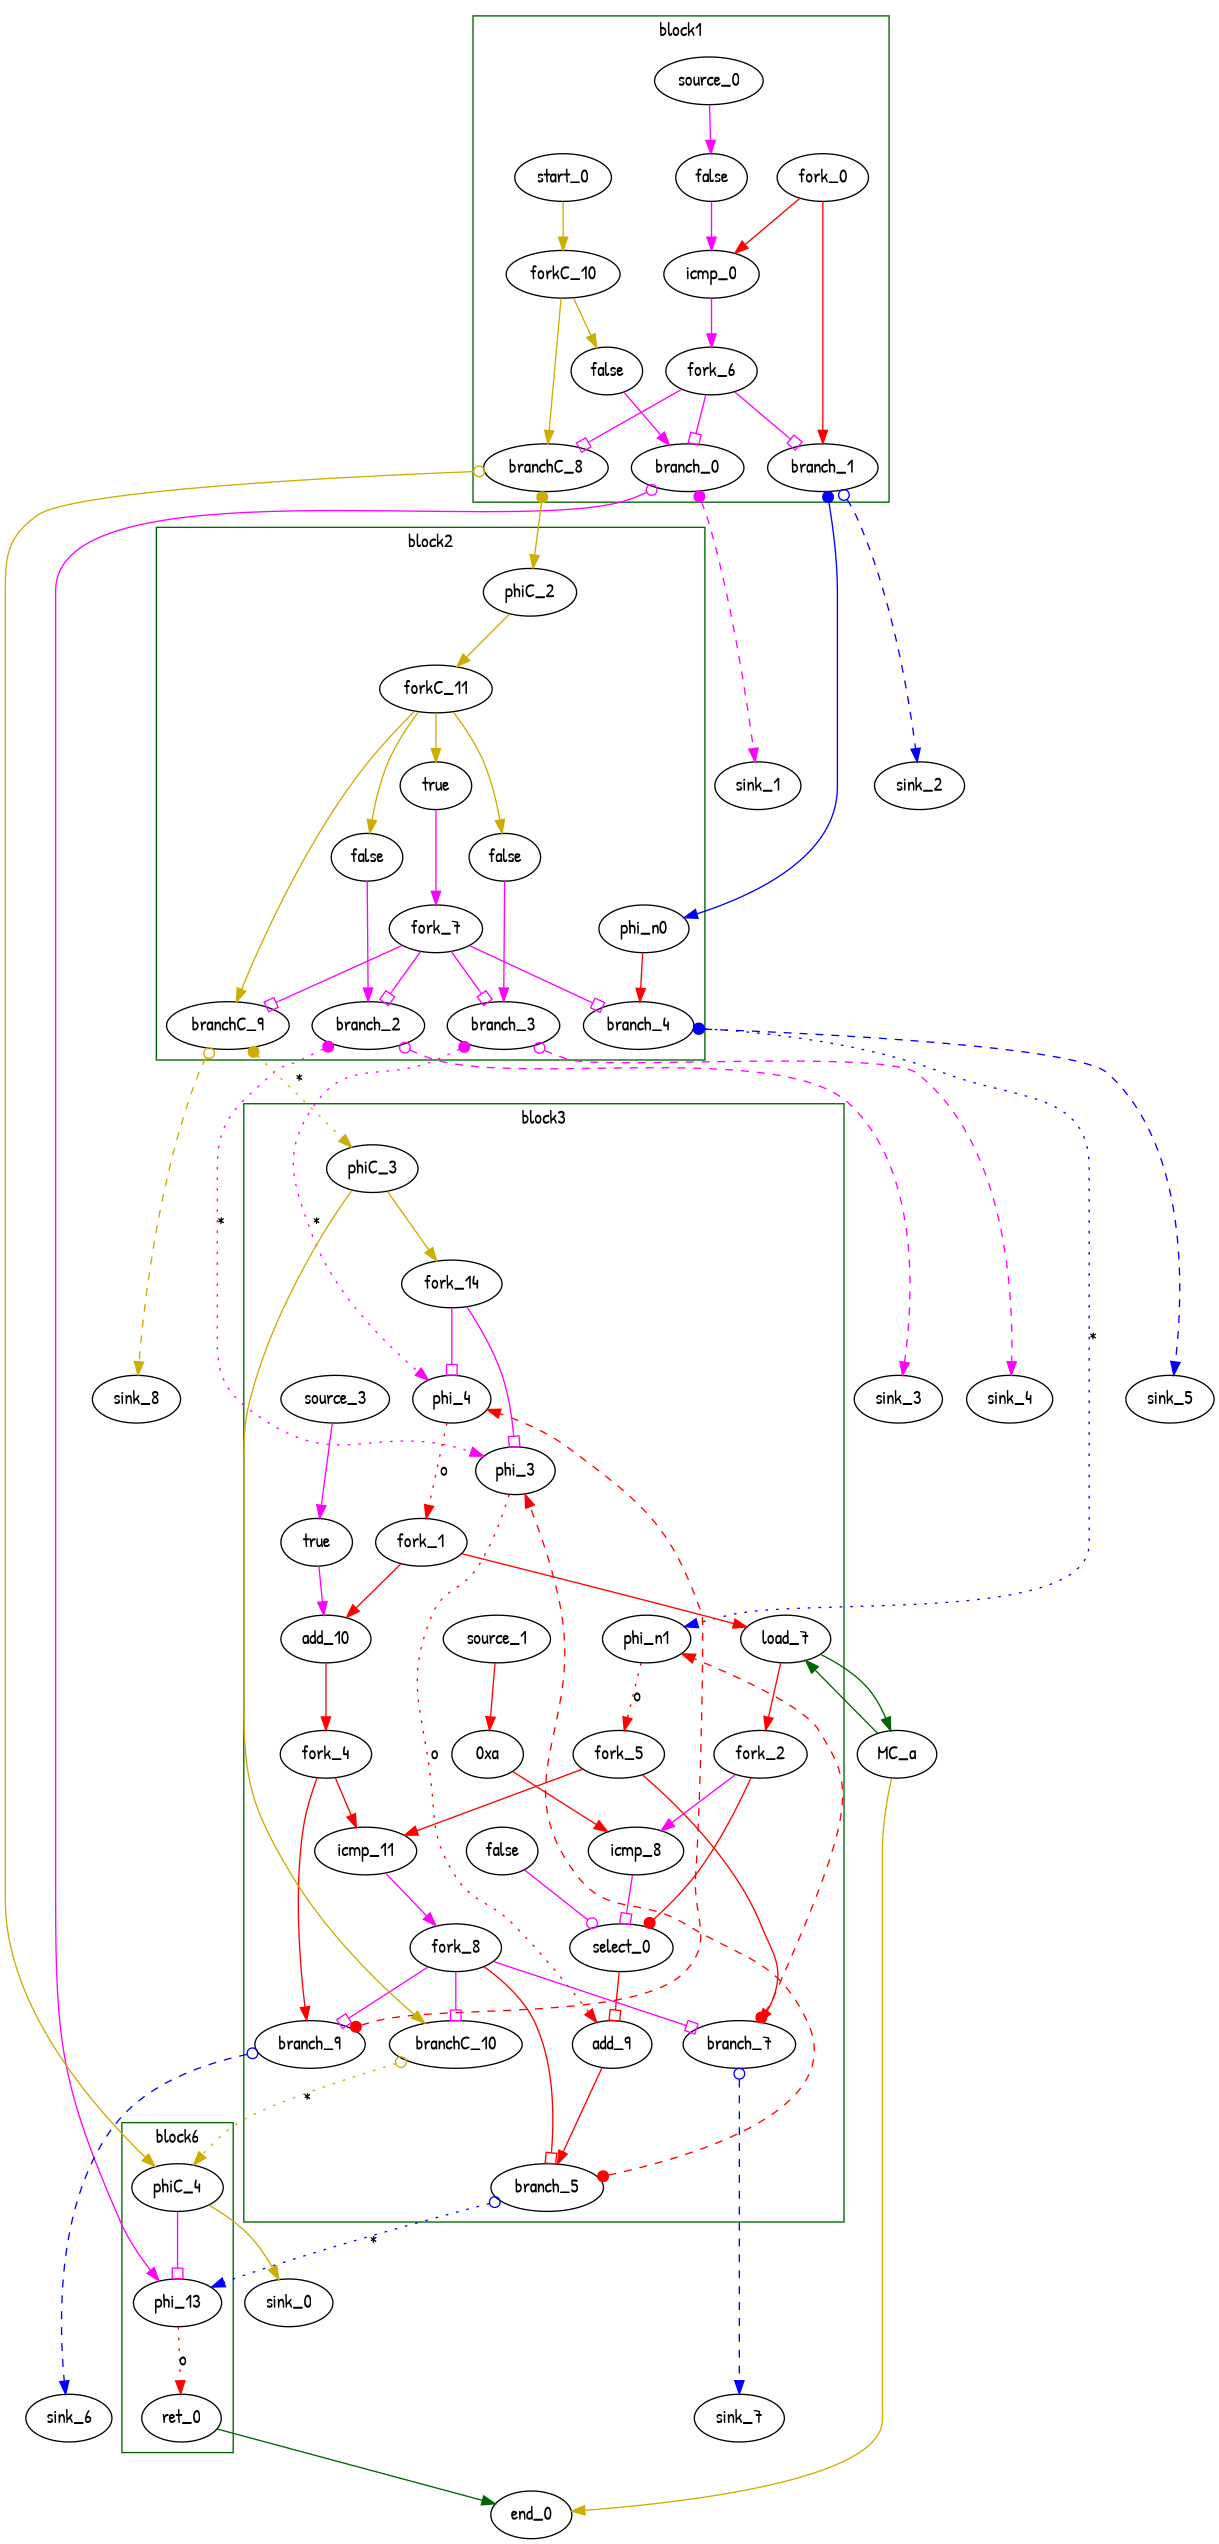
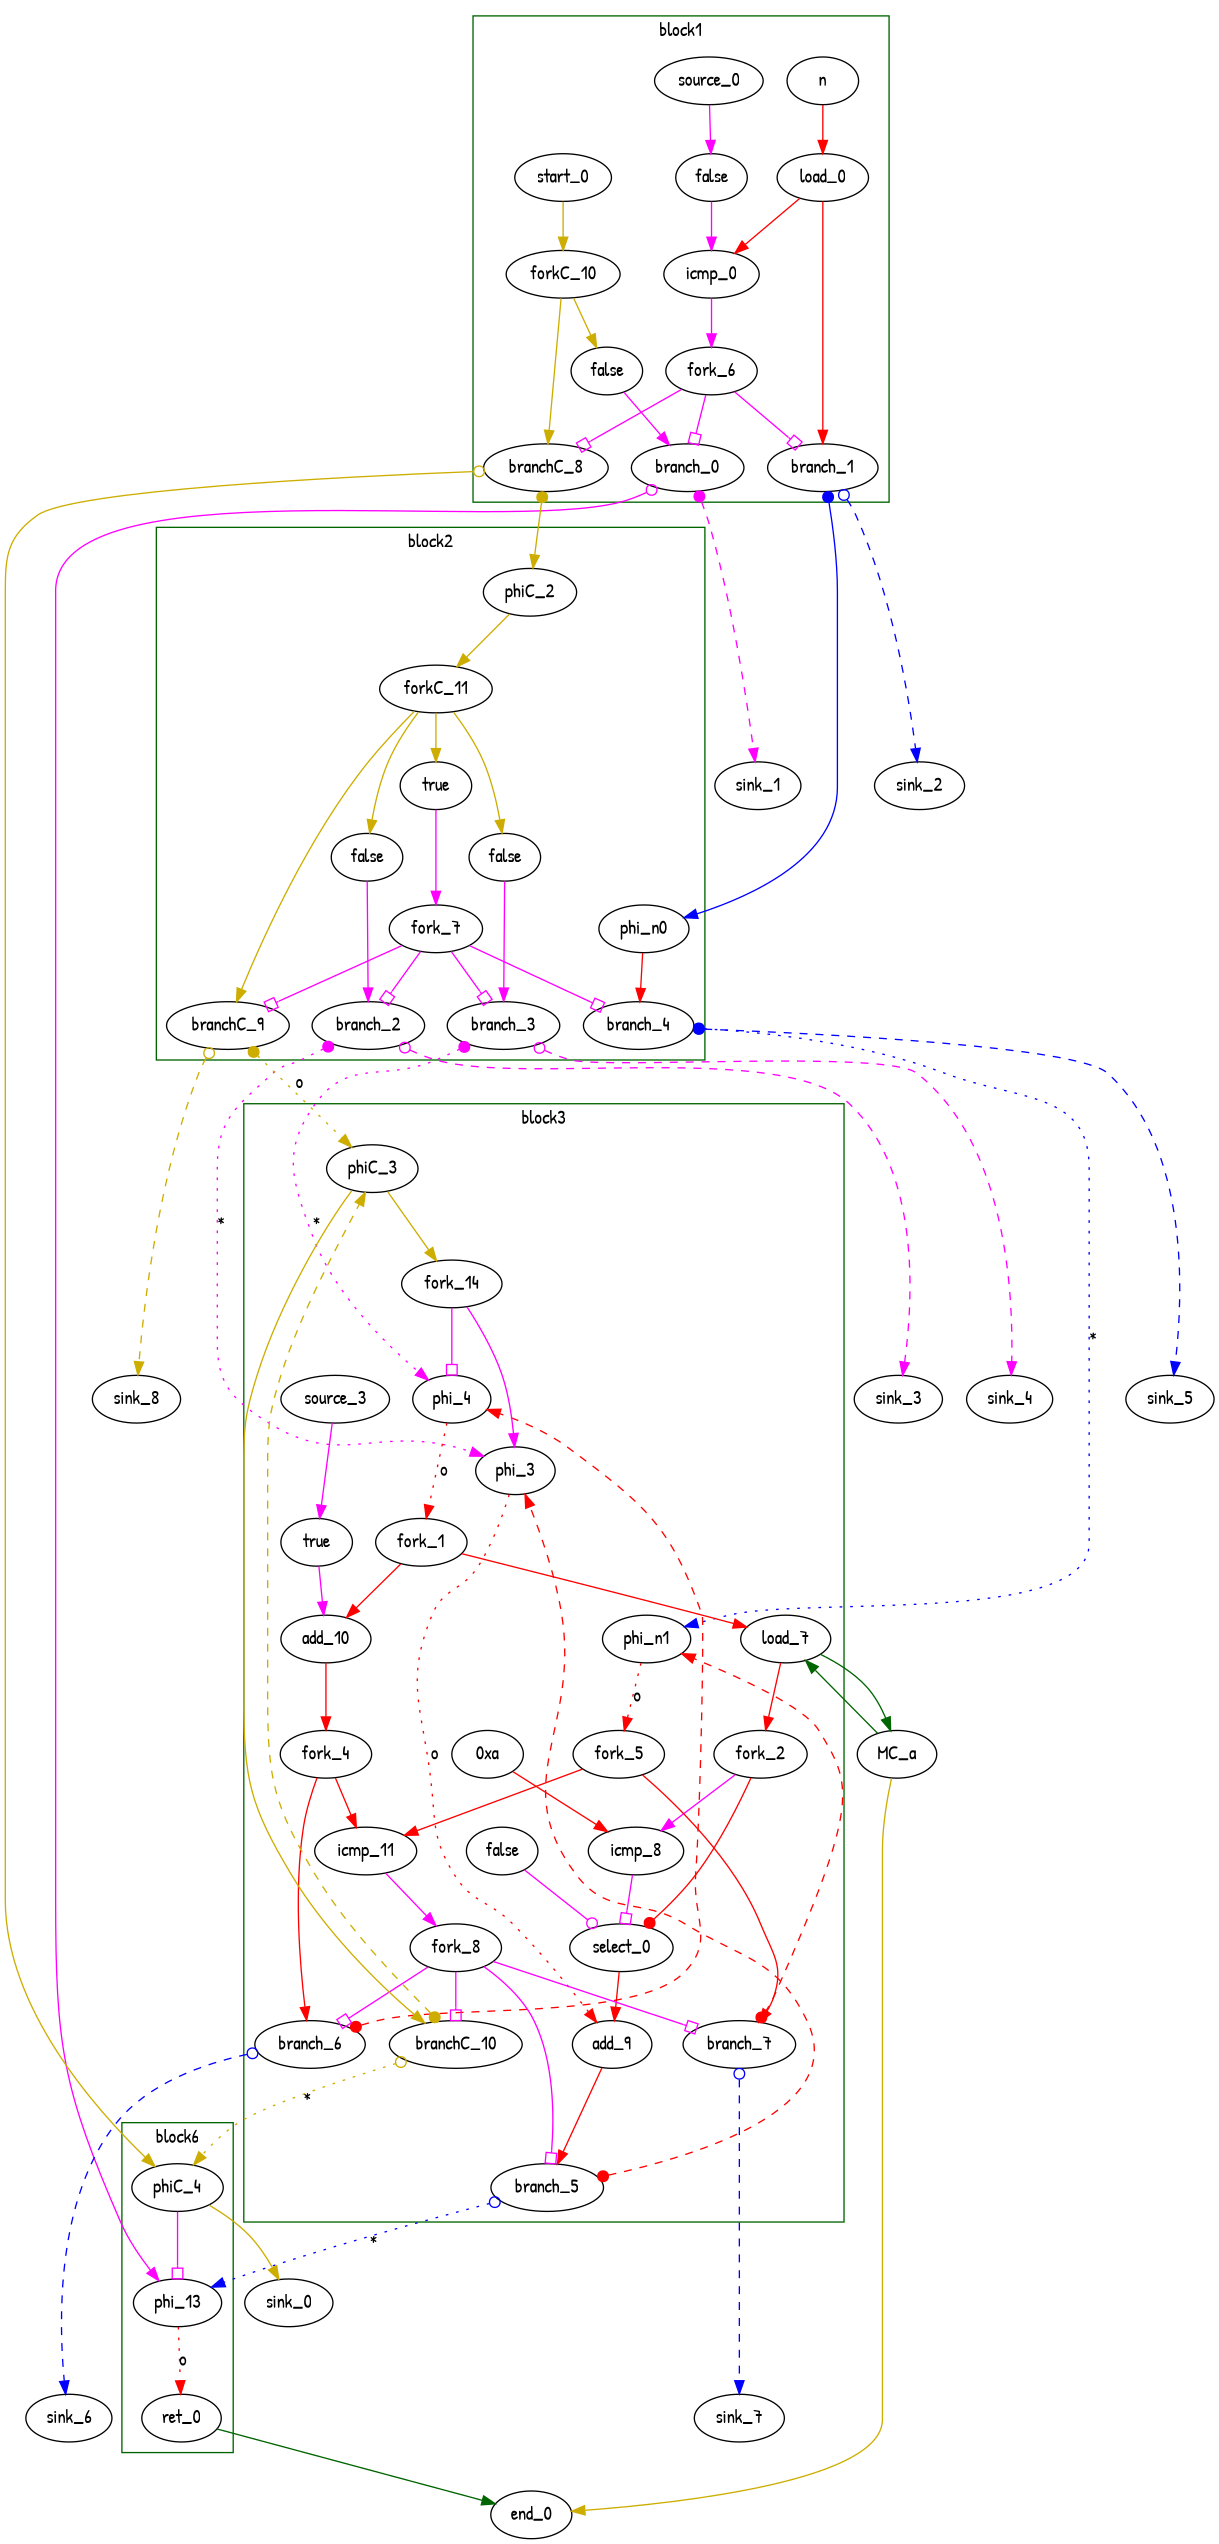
node "n": added
node "fork_0": label "fork_0" -> "load_0"
edge "branchC_9" -- "phiC_3": label "*" -> "o"
edge "fork_14" -> "phi_3": arrowhead obox -> normal
edge "phiC_3" -- "branchC_10": added
node "source_1": removed
edge "select_0" -> "add_9": arrowhead obox -> normal
node "branch_9": label "branch_9" -> "branch_6"
edge "fork_8" -> "branch_5": color red -> magenta
